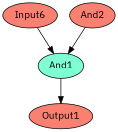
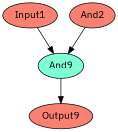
node "Input6": label "Input6" -> "Input1"
node "And1": label "And1" -> "And9"
node "Output1": label "Output1" -> "Output9"
